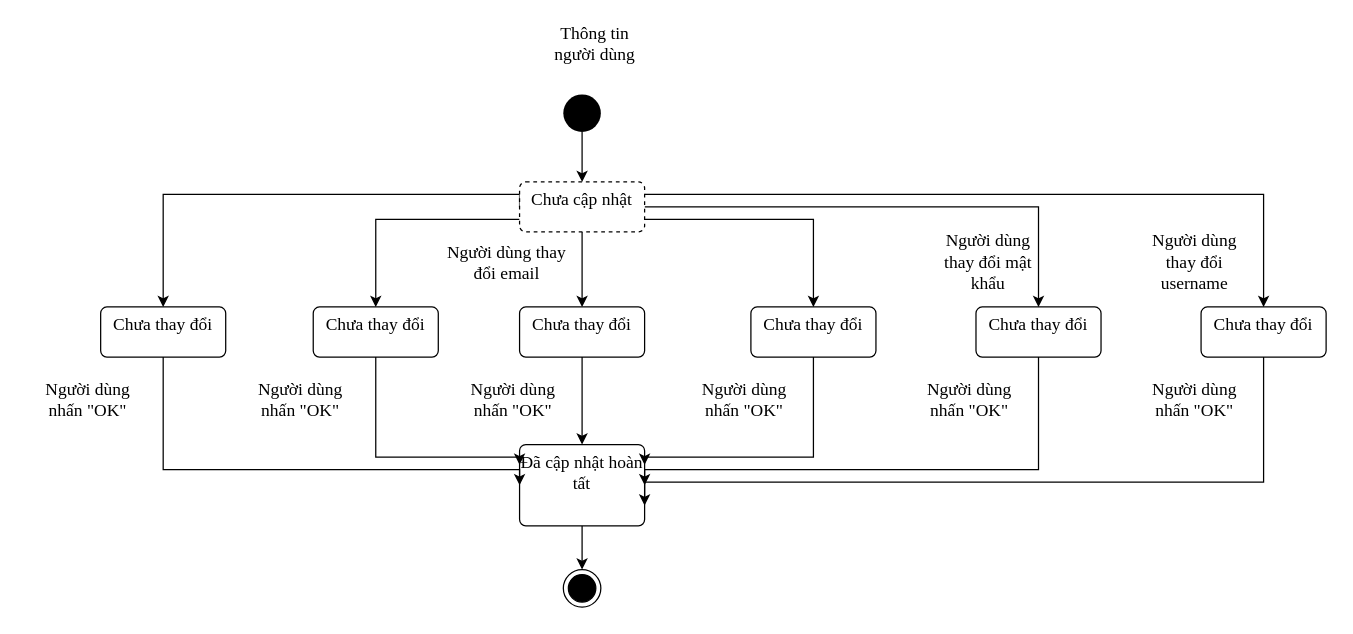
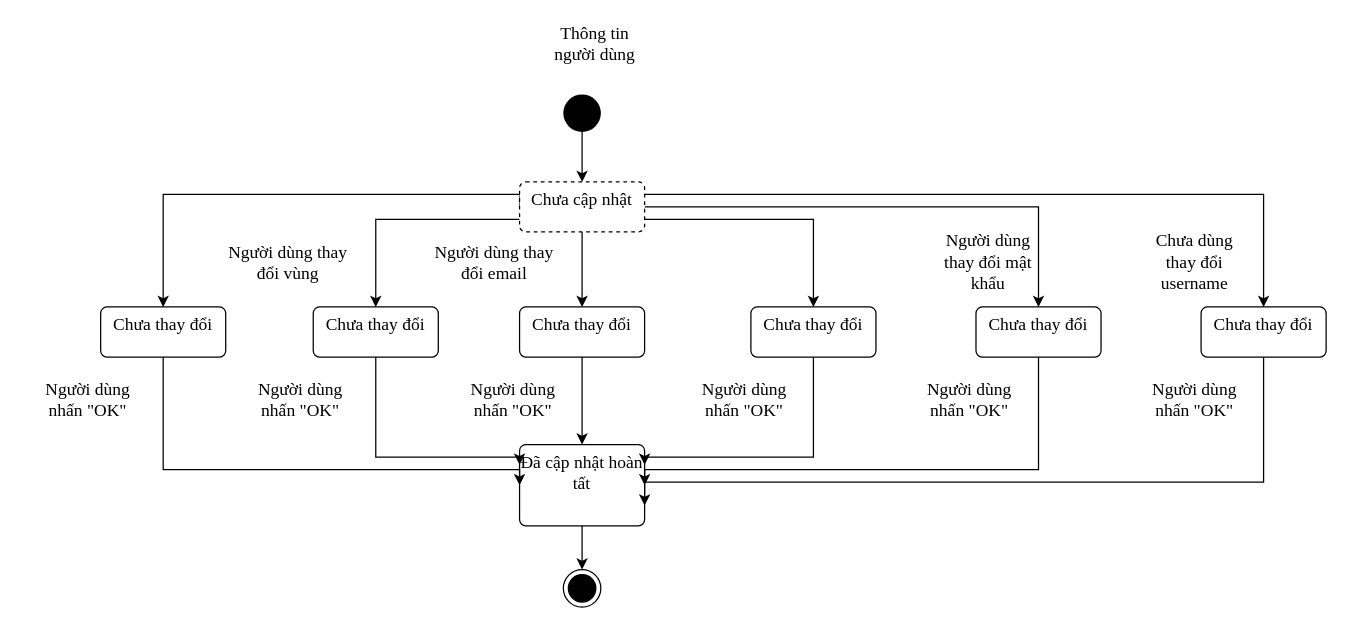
node "Người dùng thay đổi vùng": added
node "Người dùng thay đổi email": moved (507, 263) -> (494, 263)
node "Người dùng thay đổi username": label "Người dùng thay đổi username" -> "Chưa dùng thay đổi username"
